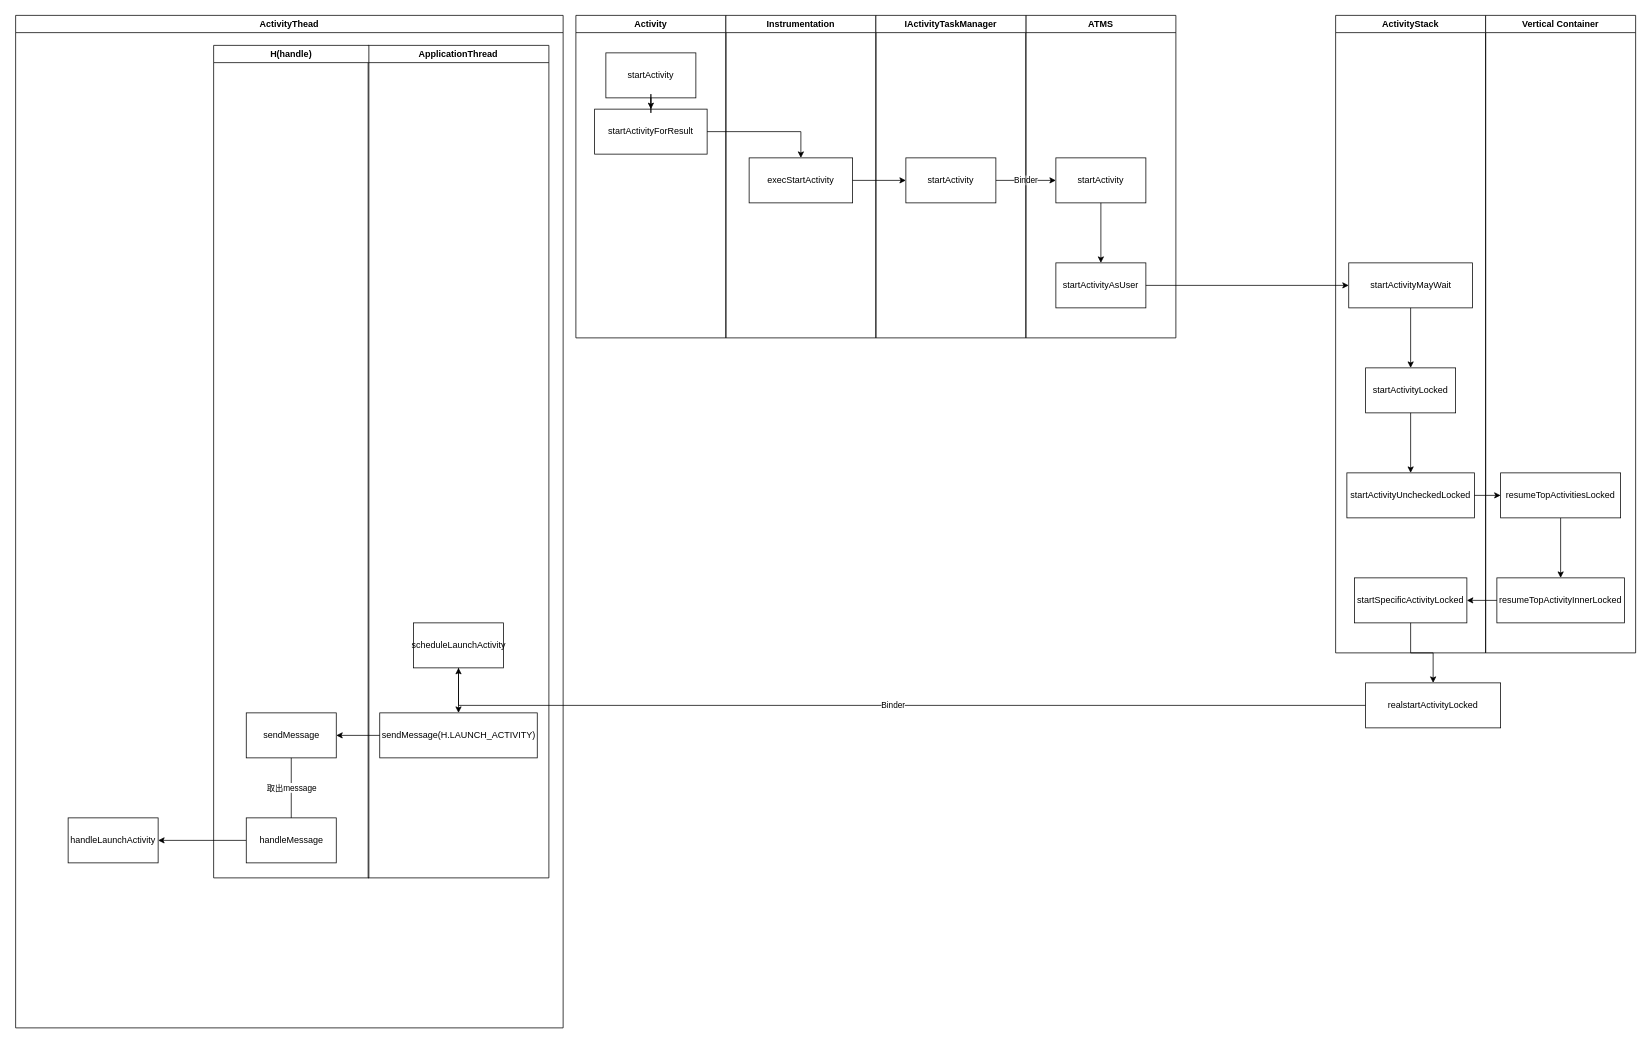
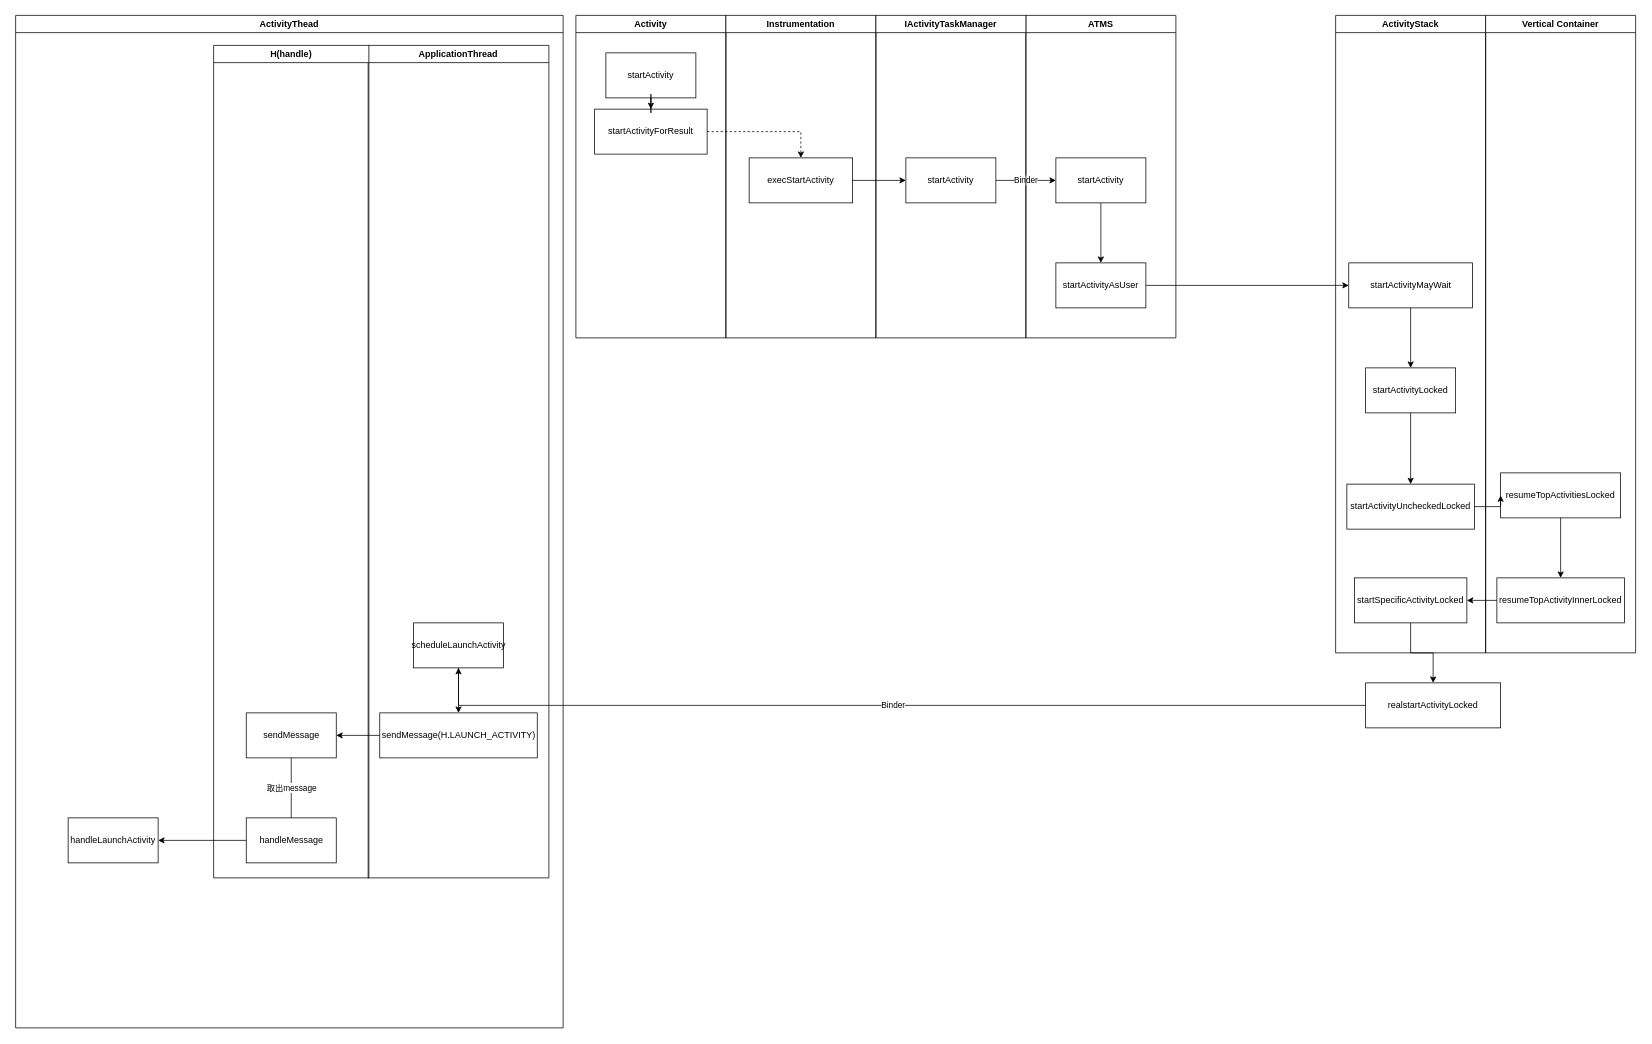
edge "startActivityForResult" -> "execStartActivity": style solid -> dashed
node "startActivityUncheckedLocked": moved (1410, 495) -> (1410, 507)
